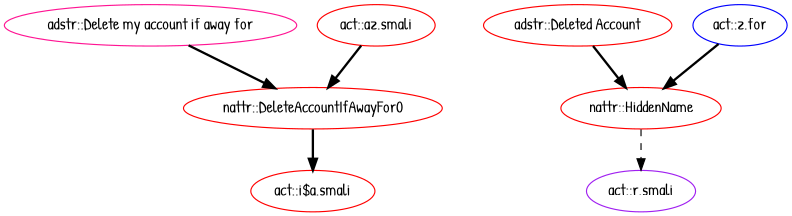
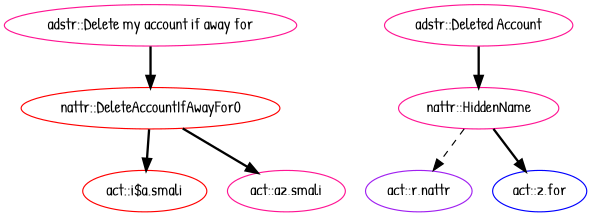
node "act::az.smali": color red -> deeppink
node "adstr::Deleted Account": color red -> deeppink
edge "act::az.smali" -> "nattr::DeleteAccountIfAwayFor0": reversed
edge "act::z.for" -> "nattr::HiddenName": reversed
node "nattr::HiddenName": color red -> deeppink
node "act::r.smali": label "act::r.smali" -> "act::r.nattr"
